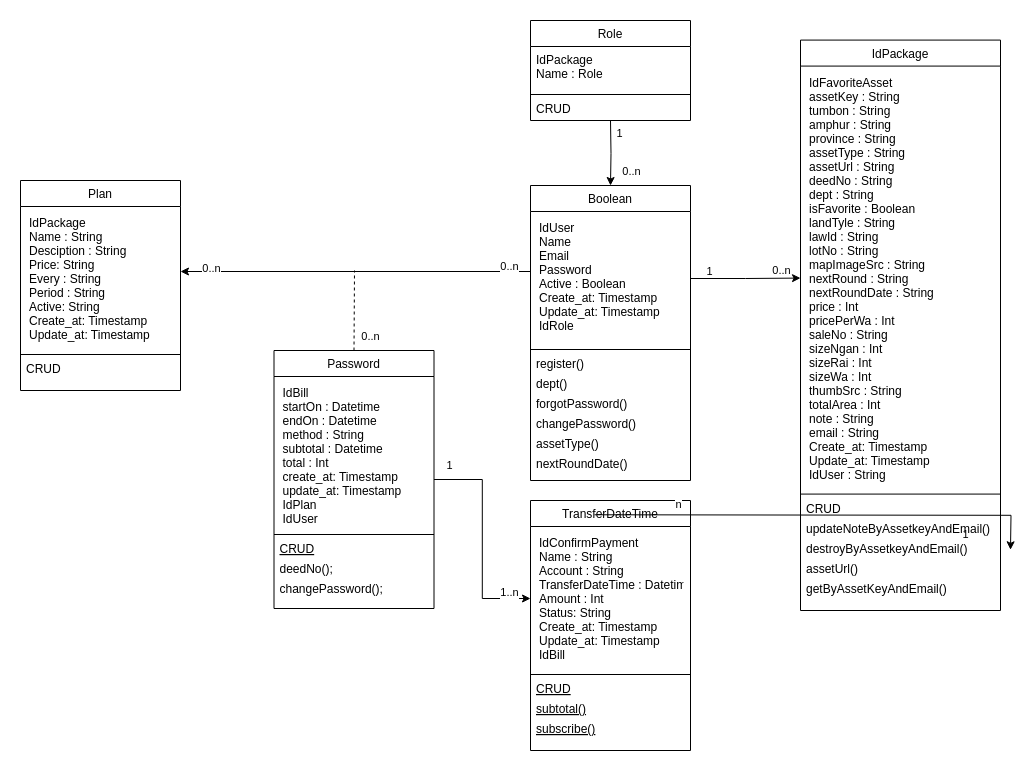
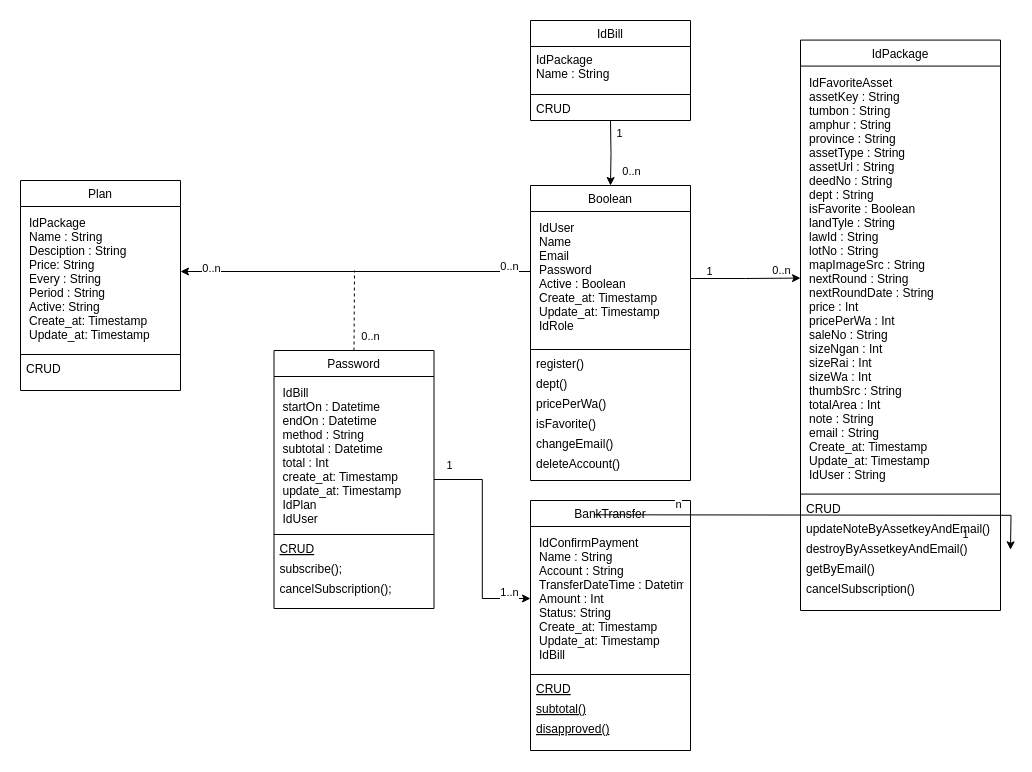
node "Role": label "Role" -> "IdBill"
node "IdPackage Name : Role": label "IdPackage Name : Role" -> "IdPackage Name : String"
node "forgotPassword()": label "forgotPassword()" -> "pricePerWa()"
node "changePassword()": label "changePassword()" -> "isFavorite()"
node "assetType()": label "assetType()" -> "changeEmail()"
node "nextRoundDate()": label "nextRoundDate()" -> "deleteAccount()"
node "TransferDateTime": label "TransferDateTime" -> "BankTransfer"
node "deedNo();": label "deedNo();" -> "subscribe();"
node "assetUrl()": label "assetUrl()" -> "getByEmail()"
node "changePassword();": label "changePassword();" -> "cancelSubscription();"
node "getByAssetKeyAndEmail()": label "getByAssetKeyAndEmail()" -> "cancelSubscription()"
node "subscribe()": label "subscribe()" -> "disapproved()"
